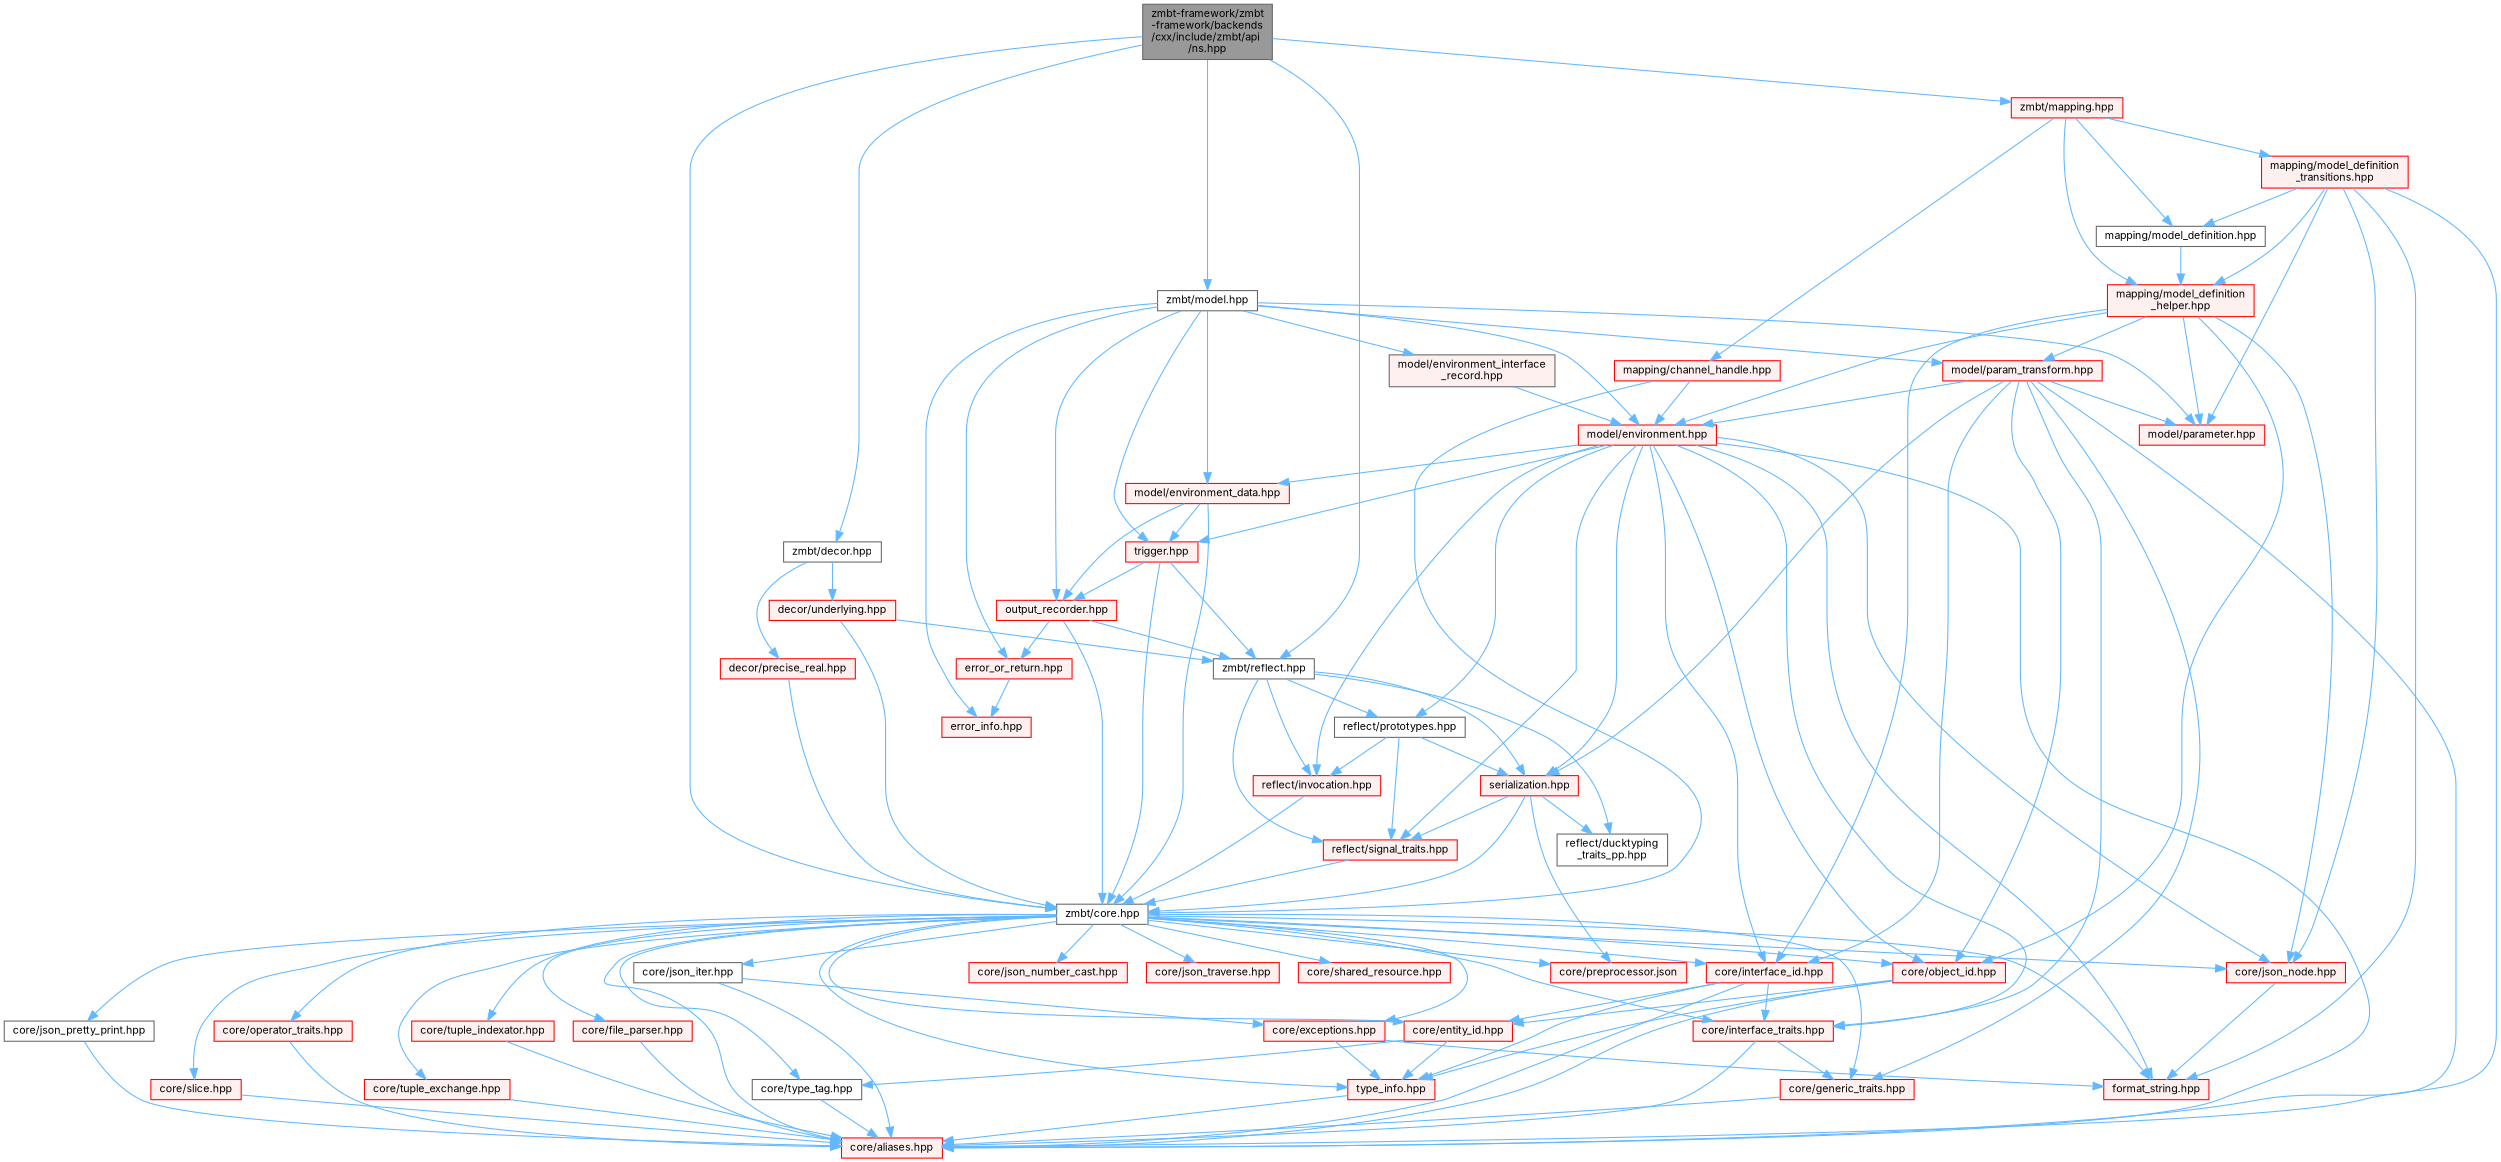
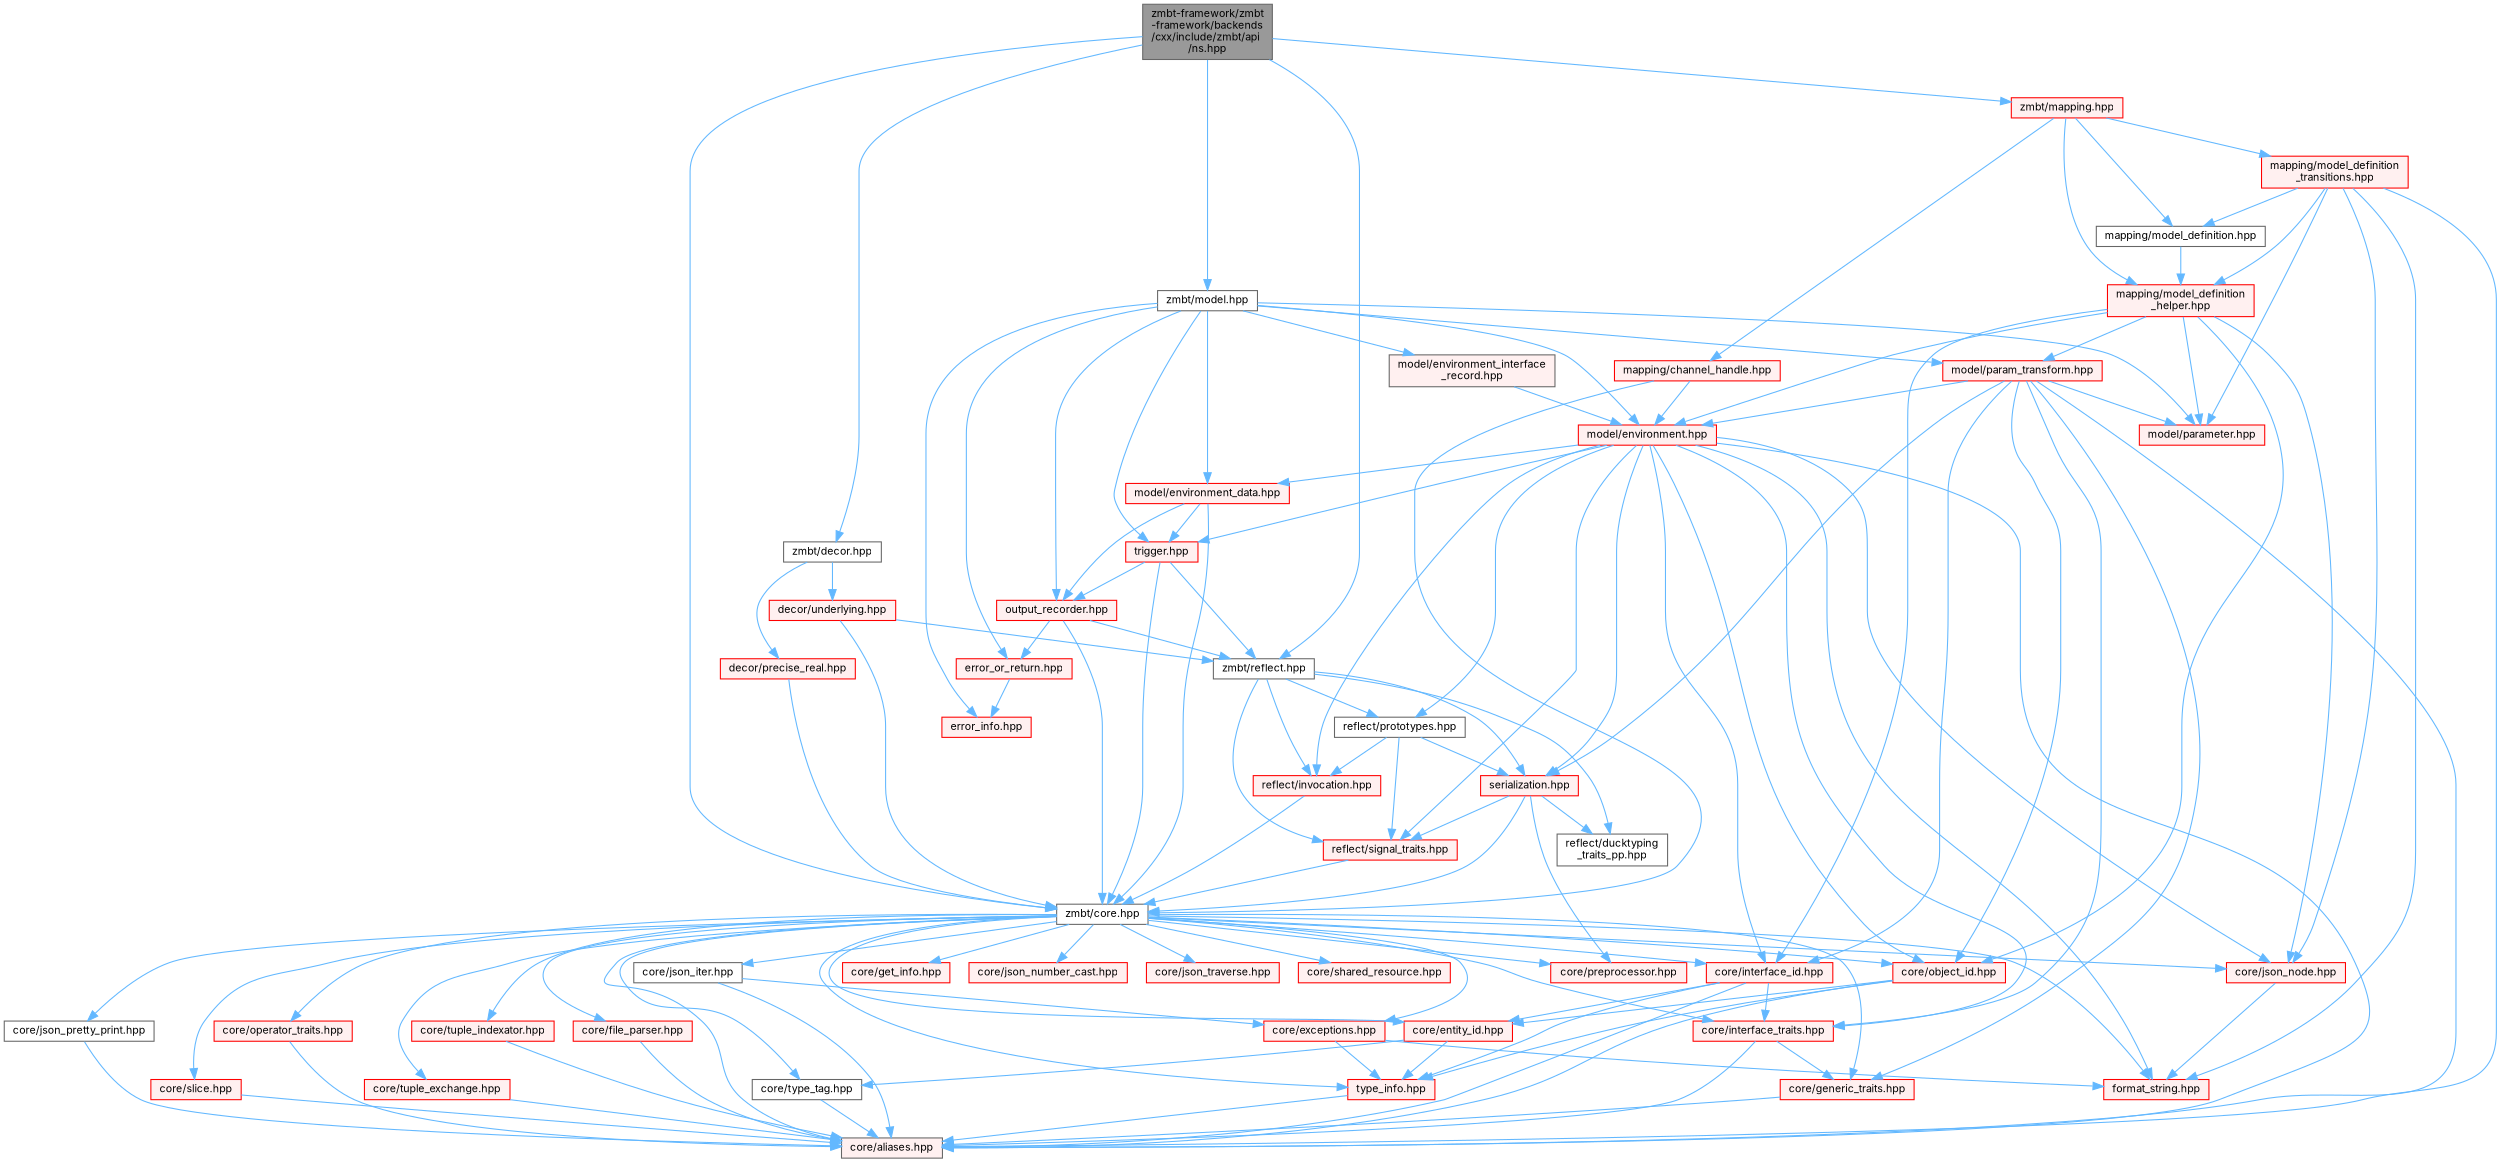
node "core/get_info.hpp": added
node "core/preprocessor.json": label "core/preprocessor.json" -> "core/preprocessor.hpp"
node "core/aliases.hpp": color red -> grey40
